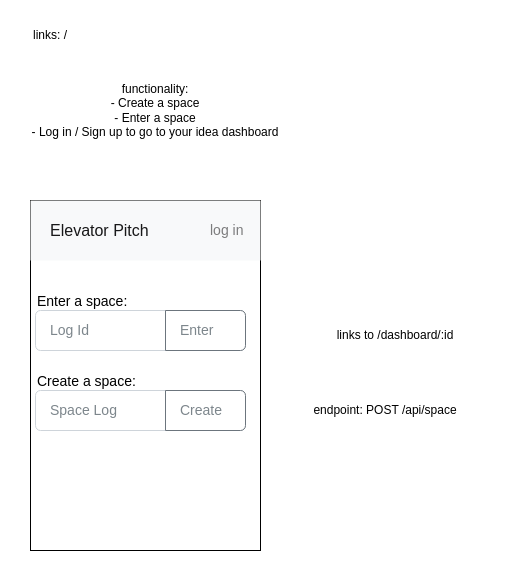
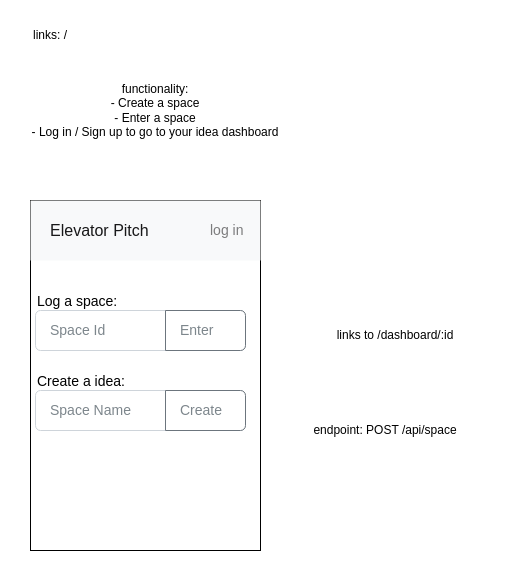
node "Enter a space:": label "Enter a space:" -> "Log a space:"
node "Log Id": label "Log Id" -> "Space Id"
node "Create a space:": label "Create a space:" -> "Create a idea:"
node "Space Log": label "Space Log" -> "Space Name"
node "endpoint: POST /api/space": moved (386, 411) -> (386, 431)
